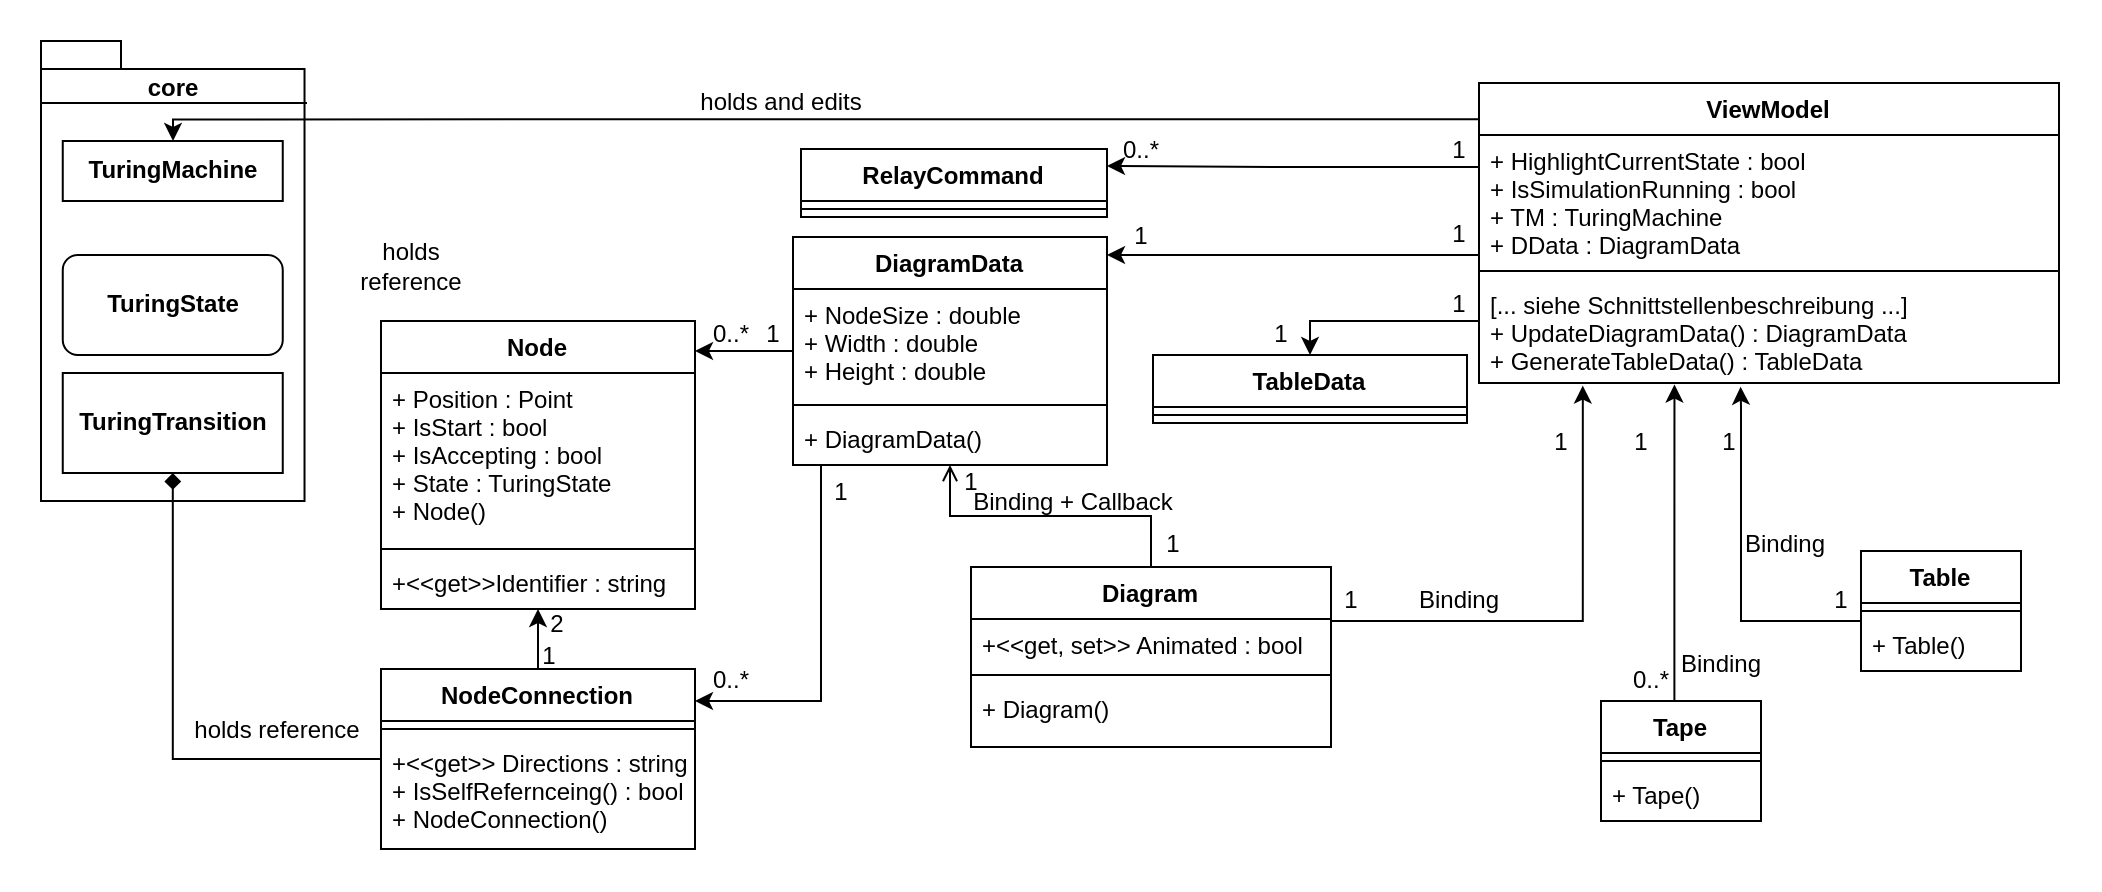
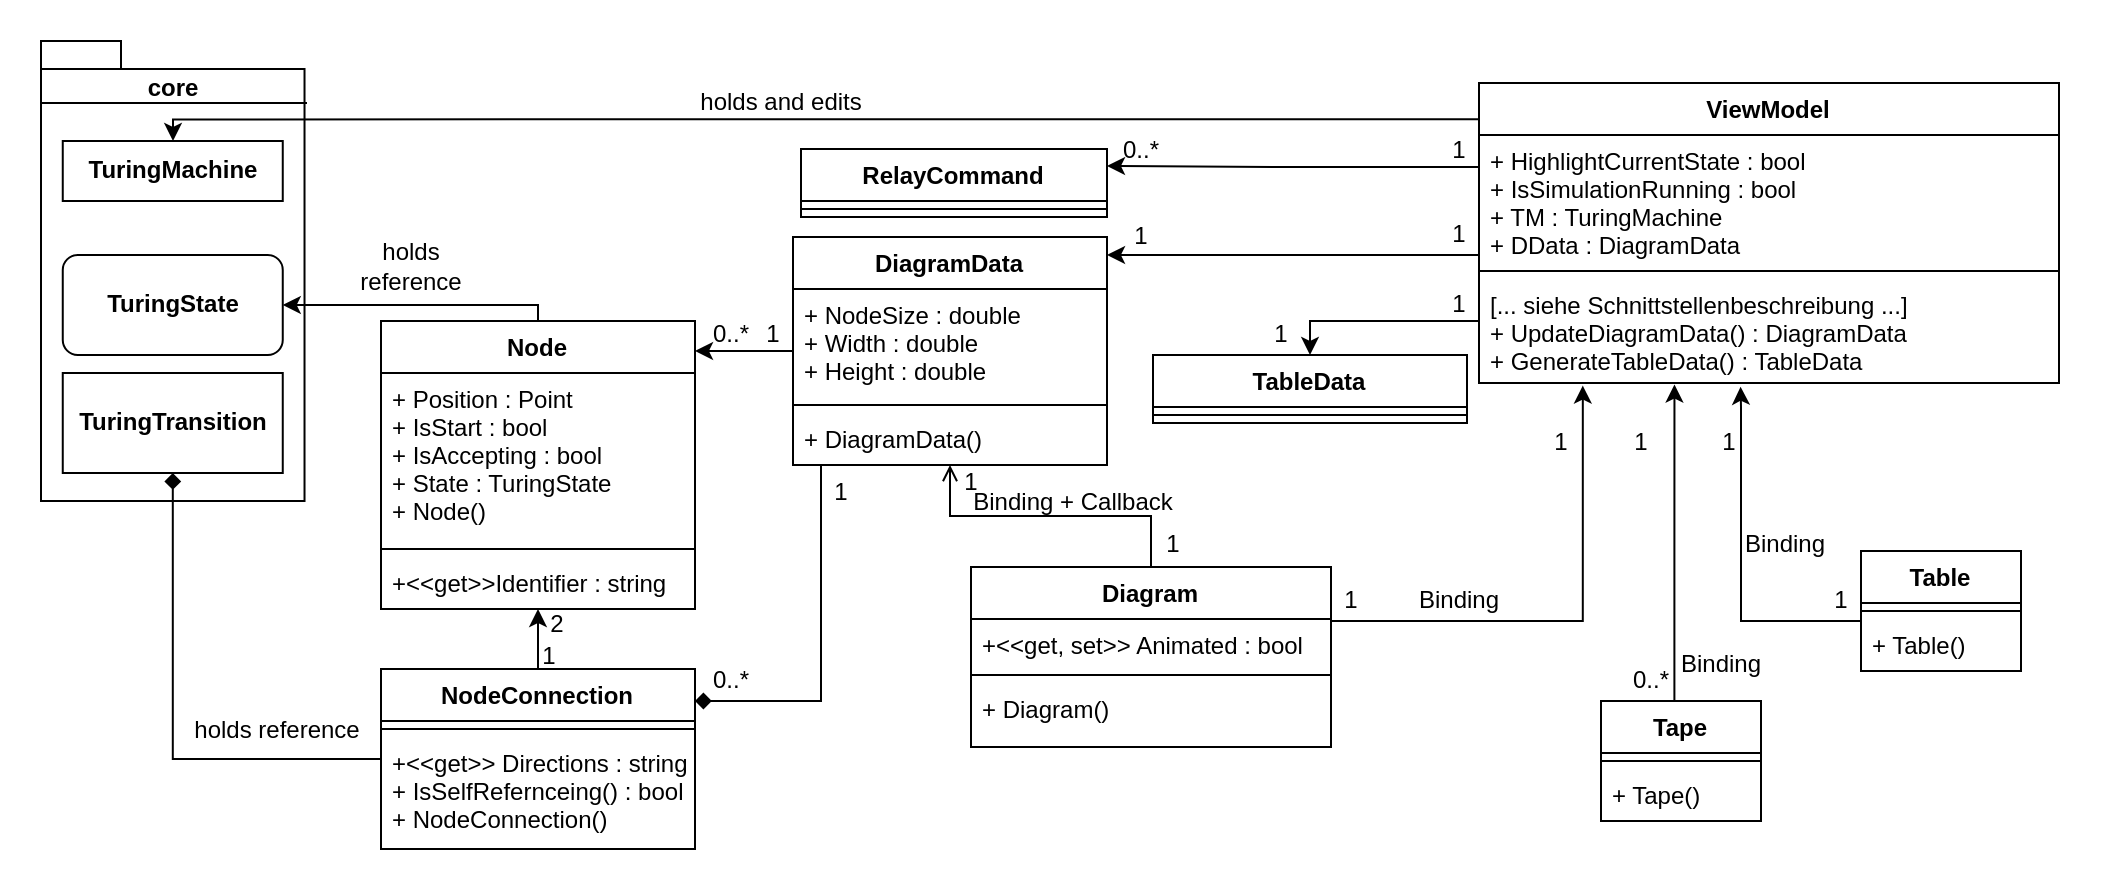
edge "Node" -> "TuringState": added
edge "DiagramData" -> "NodeConnection": arrowhead classic -> diamond
